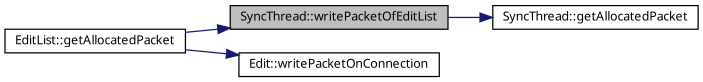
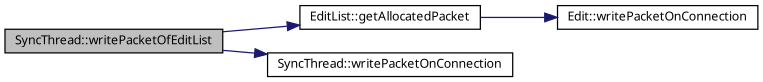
node "SyncThread::getAllocatedPacket": label "SyncThread::getAllocatedPacket" -> "SyncThread::writePacketOnConnection"
edge "EditList::getAllocatedPacket" -> "SyncThread::writePacketOfEditList": reversed
